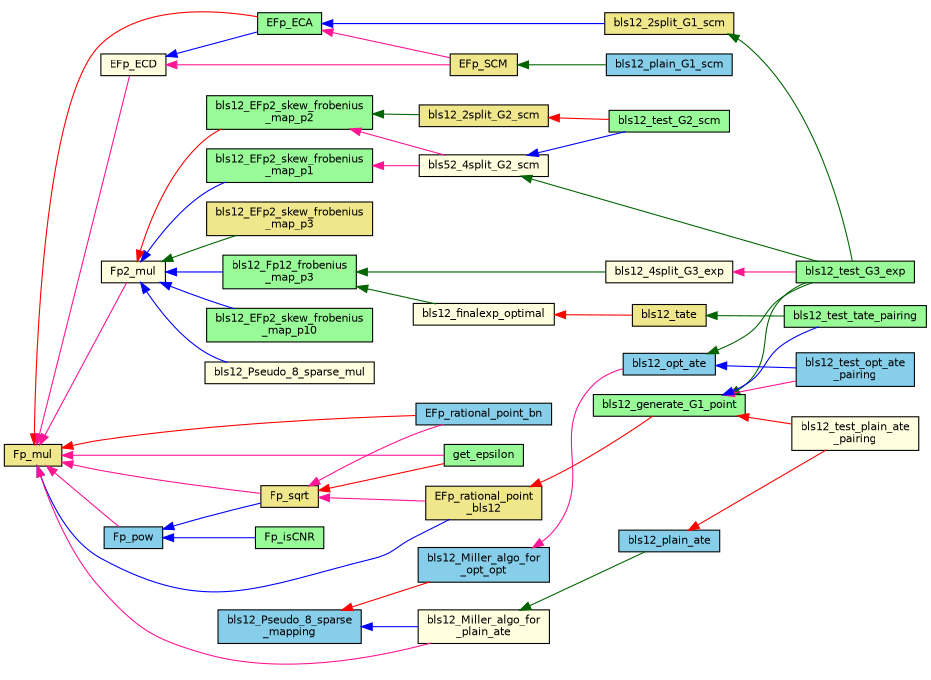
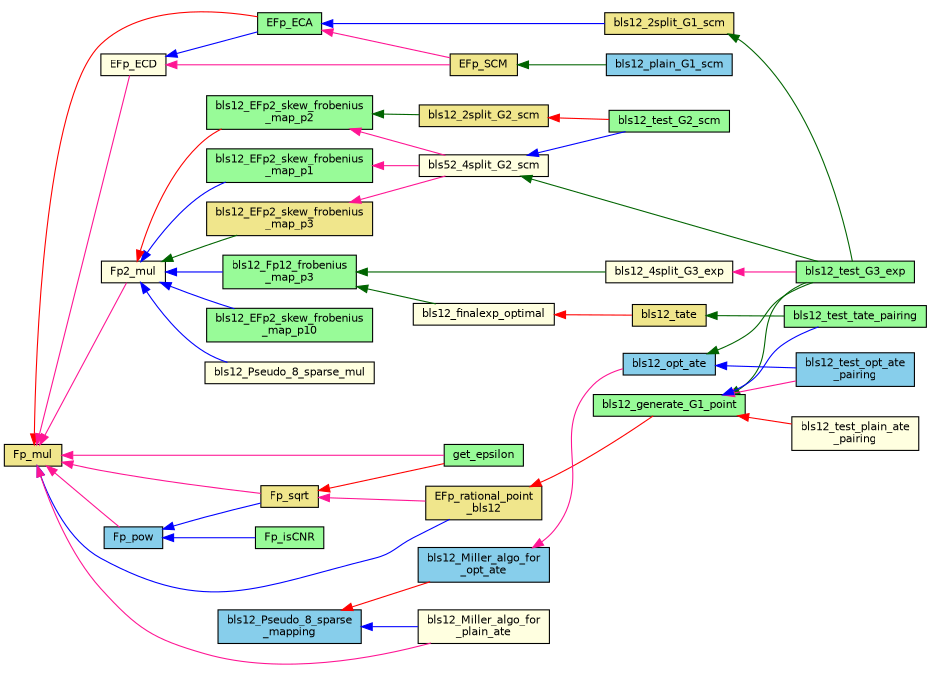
edge "bls52_4split_G2_scm" -> "bls12_EFp2_skew_frobenius _map_p3": added
node "EFp_rational_point_bn": removed
node "bls12_plain_ate": removed
node "bls12_Miller_algo_for _opt_opt": label "bls12_Miller_algo_for _opt_opt" -> "bls12_Miller_algo_for _opt_ate"
